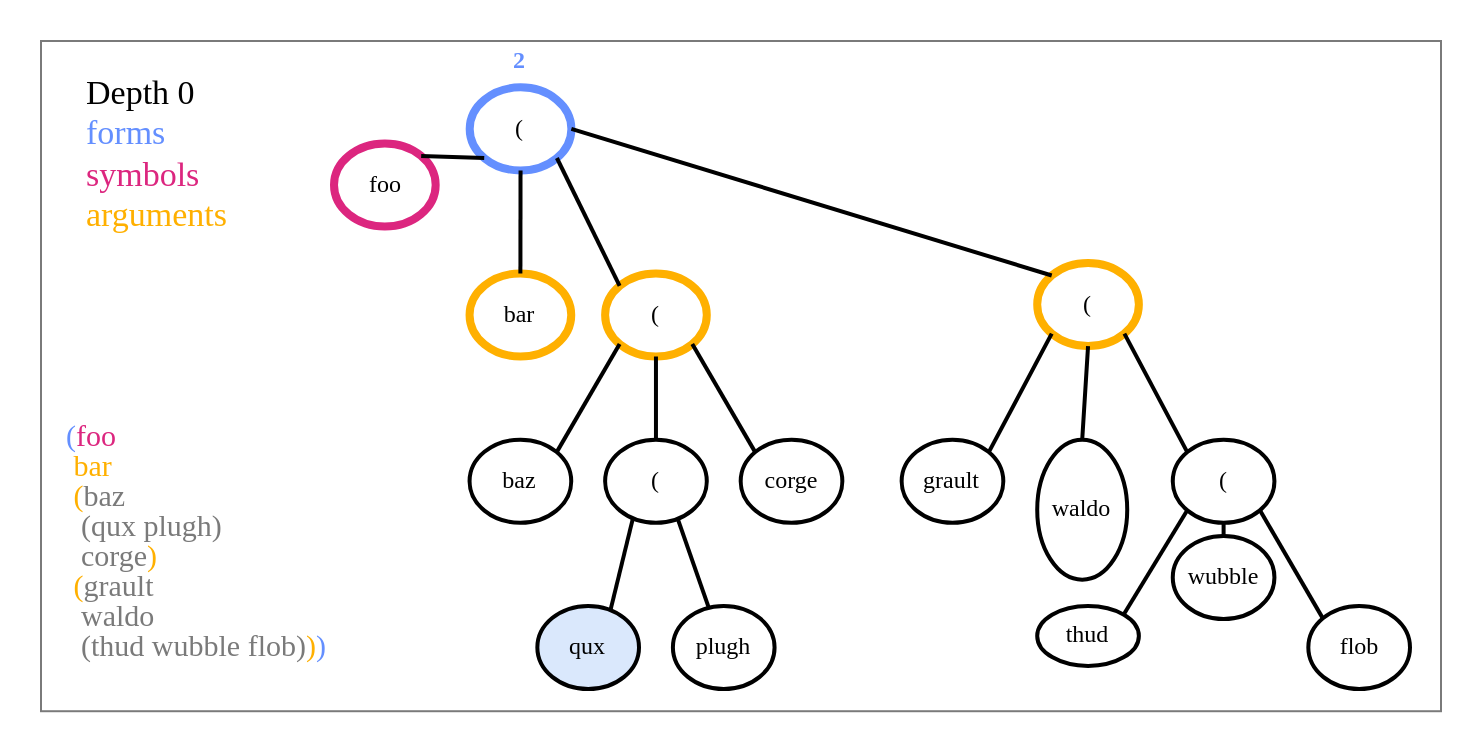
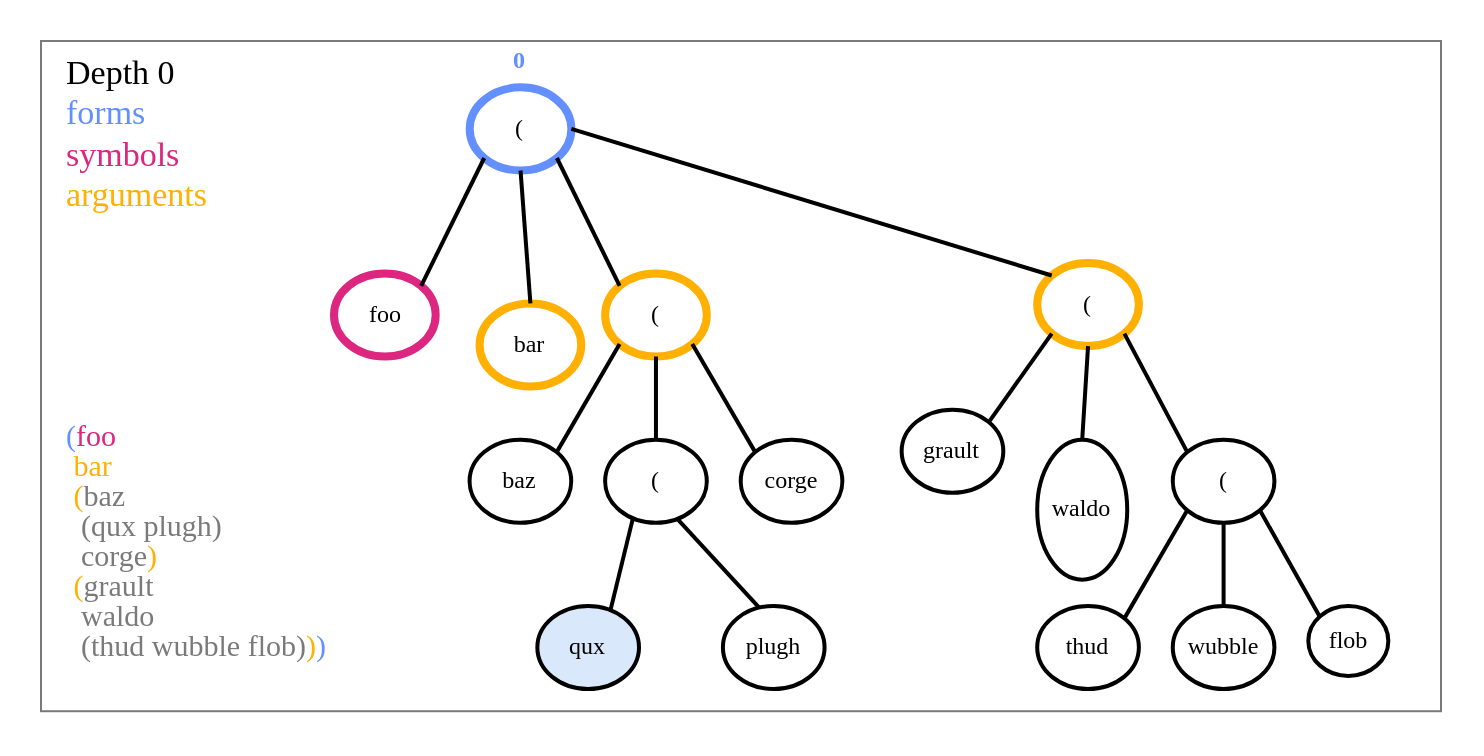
node "2": label "2" -> "0"
node "Depth 0 forms symbols arguments": moved (199, 150) -> (179, 130)
node "foo": moved (385, 185) -> (385, 315)
node "bar": moved (520, 315) -> (530, 345)
node "grault": moved (952, 481) -> (952, 451)
node "wubble": moved (1224, 577) -> (1224, 647)
node "thud": size 102x60 -> 102x83
node "plugh": moved (724, 647) -> (774, 647)
node "flob": size 102x83 -> 80x70
